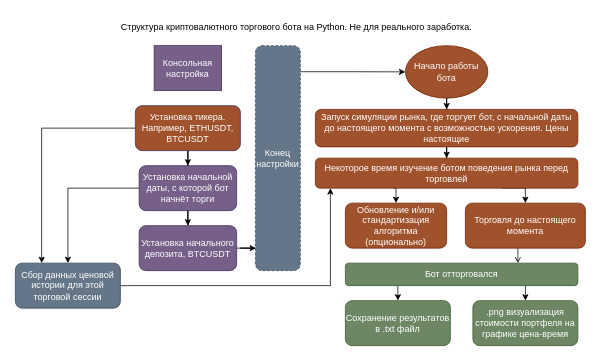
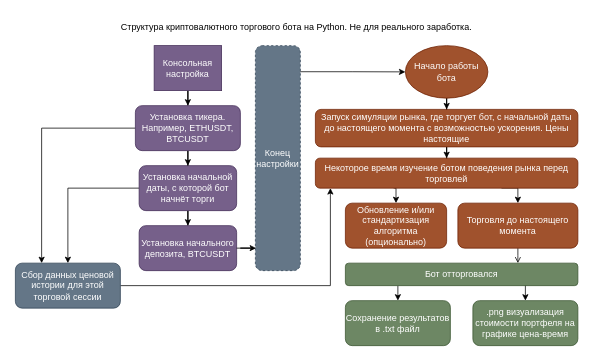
edge "Консольная настройка" -> "Установка тикера. Например, ETHUSDT, BTCUSDT": added
node "Установка тикера. Например, ETHUSDT, BTCUSDT": fillcolor #a0522d -> #76608a
node "Торговля до настоящего момента": moved (525, 225) -> (518, 225)
